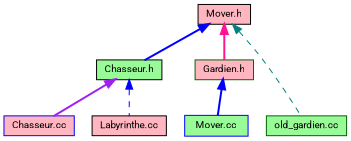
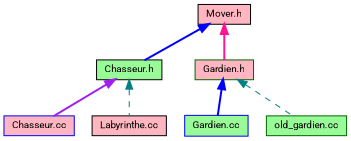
edge "old_gardien.cc" -> "Mover.h": now "old_gardien.cc" -> "Gardien.h"
edge "Labyrinthe.cc" -> "Chasseur.h": color blue -> teal
node "Mover.cc": label "Mover.cc" -> "Gardien.cc"
